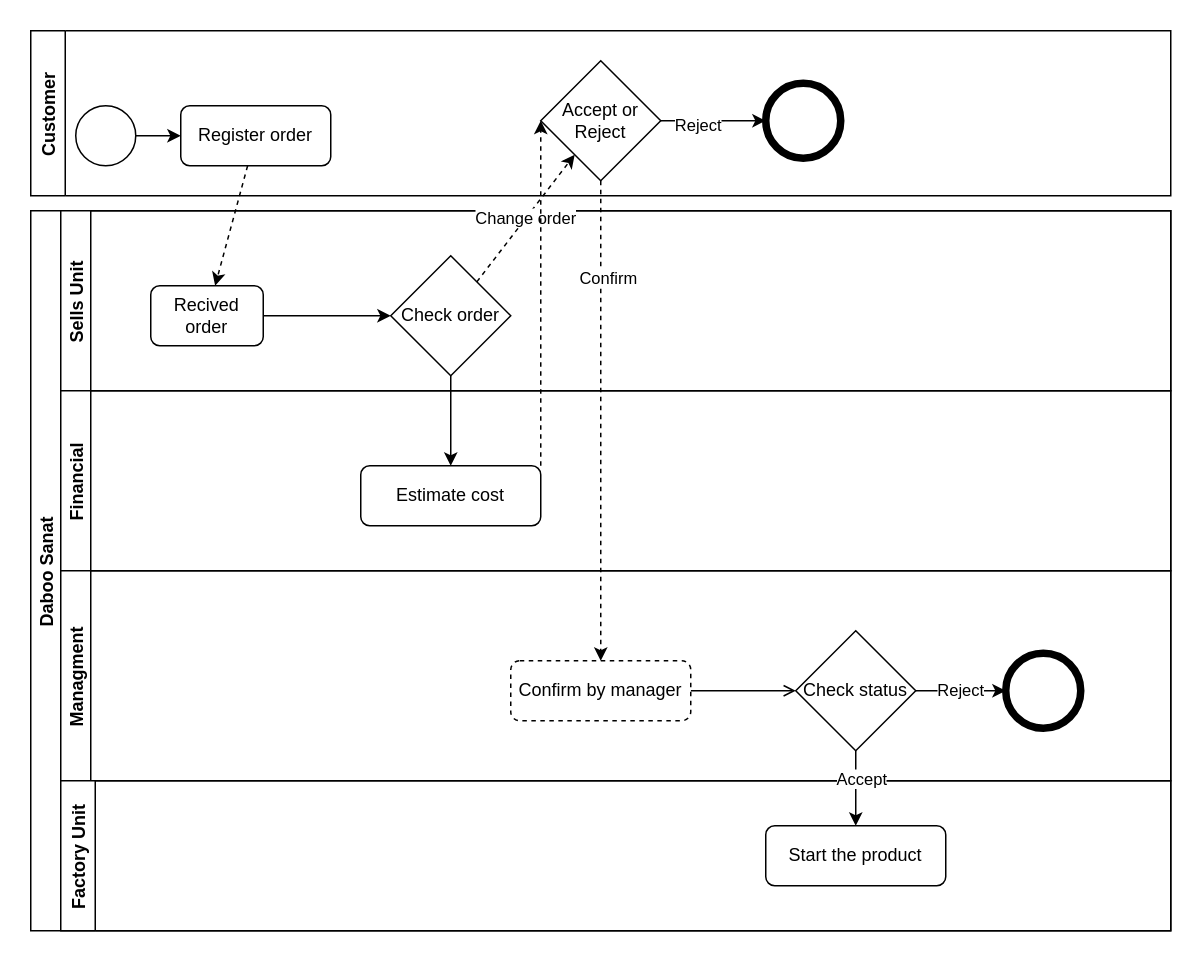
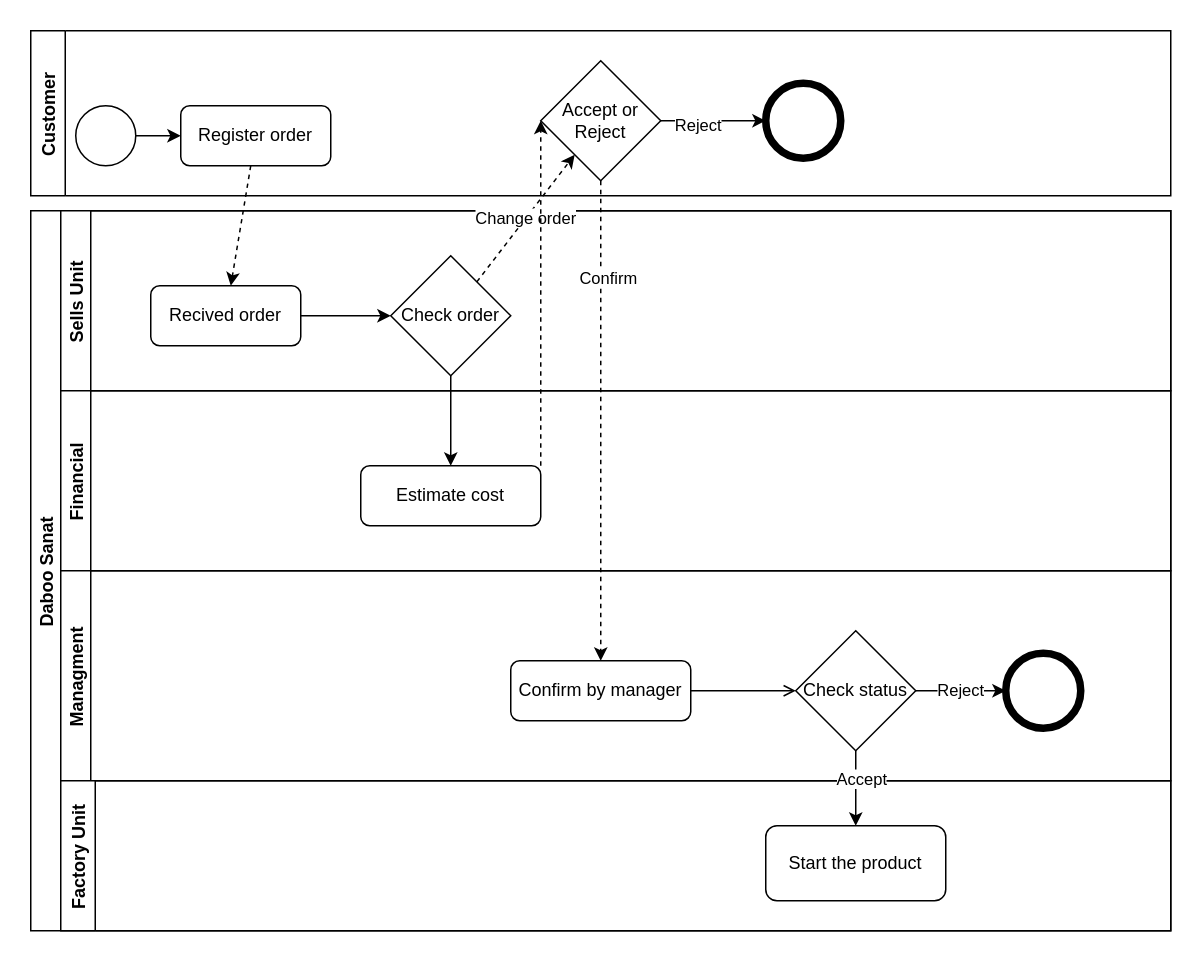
node "Recived order": size 113x60 -> 150x60
node "Confirm by manager": style dashed -> solid
node "Start the product": size 180x60 -> 180x75
